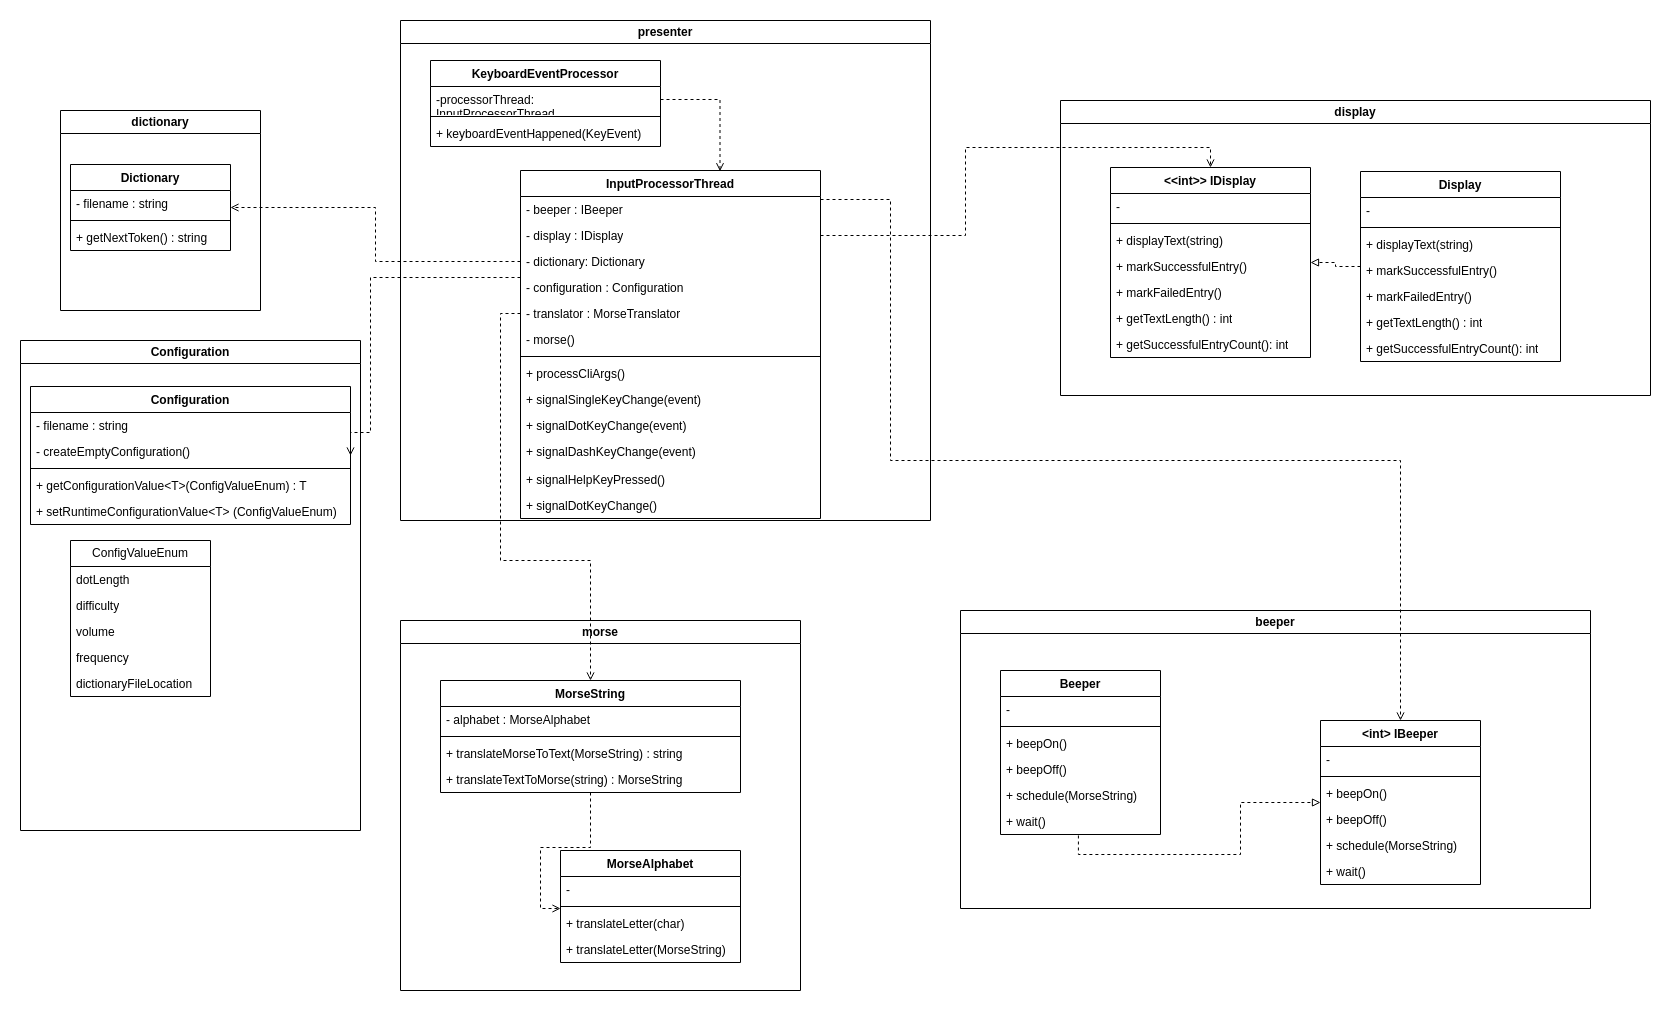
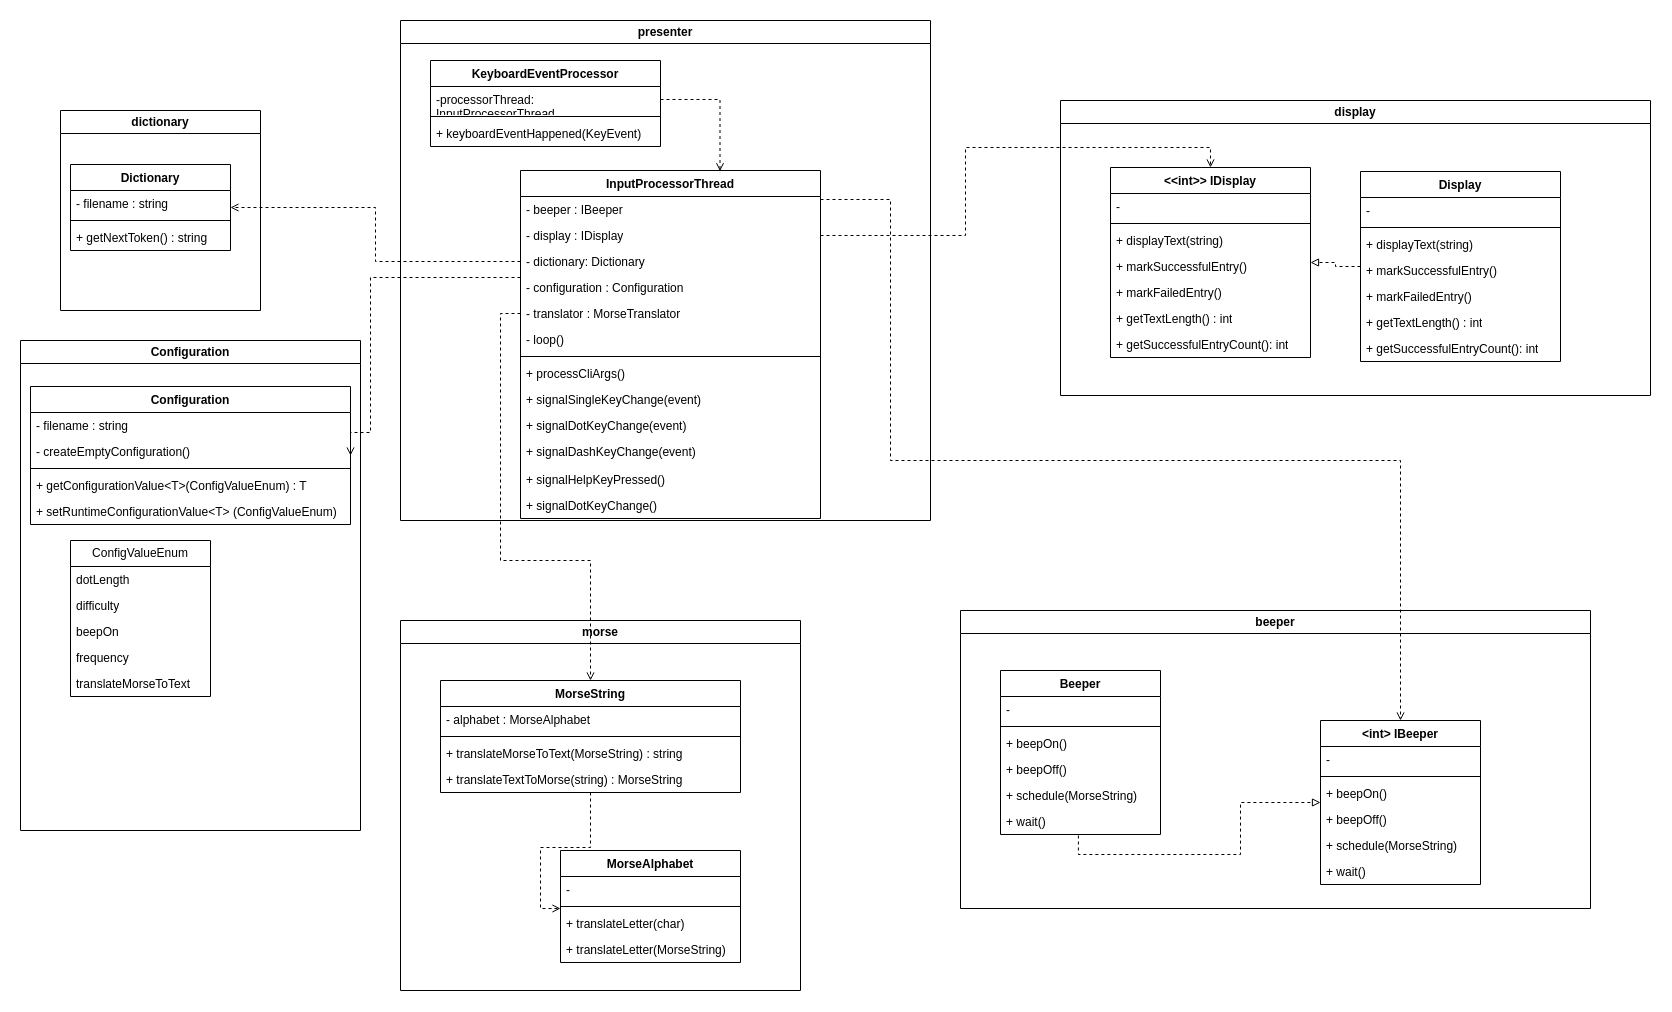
node "- morse()": label "- morse()" -> "- loop()"
node "volume": label "volume" -> "beepOn"
node "dictionaryFileLocation": label "dictionaryFileLocation" -> "translateMorseToText"
